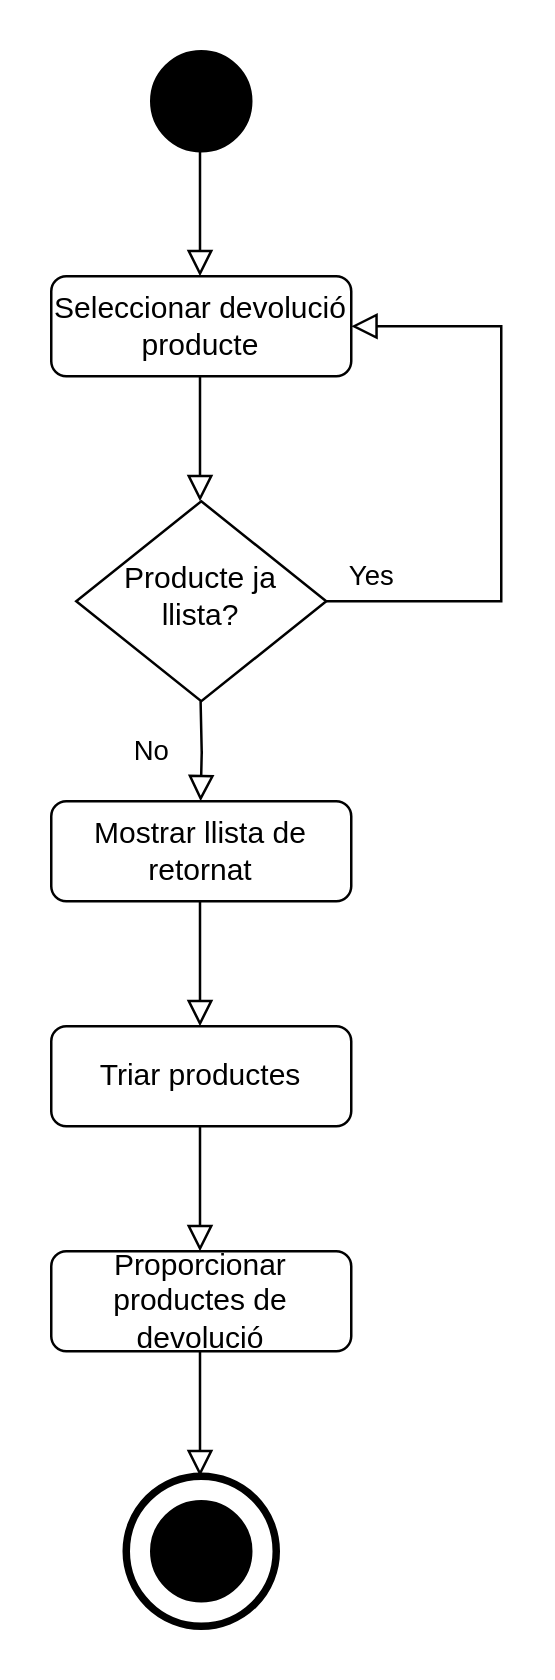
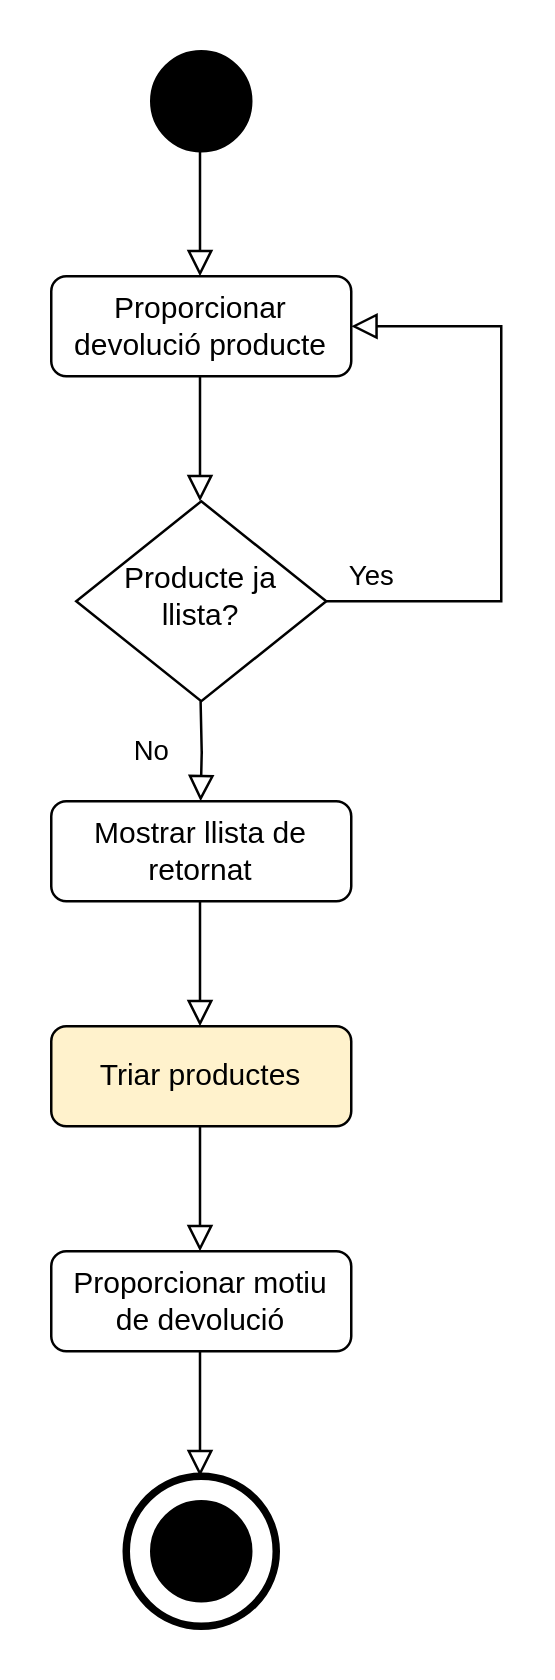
node "Seleccionar devolució producte": label "Seleccionar devolució producte" -> "Proporcionar devolució producte"
node "Triar productes": fillcolor #ffffff -> #fff2cc
node "Proporcionar productes de devolució": label "Proporcionar productes de devolució" -> "Proporcionar motiu de devolució"
